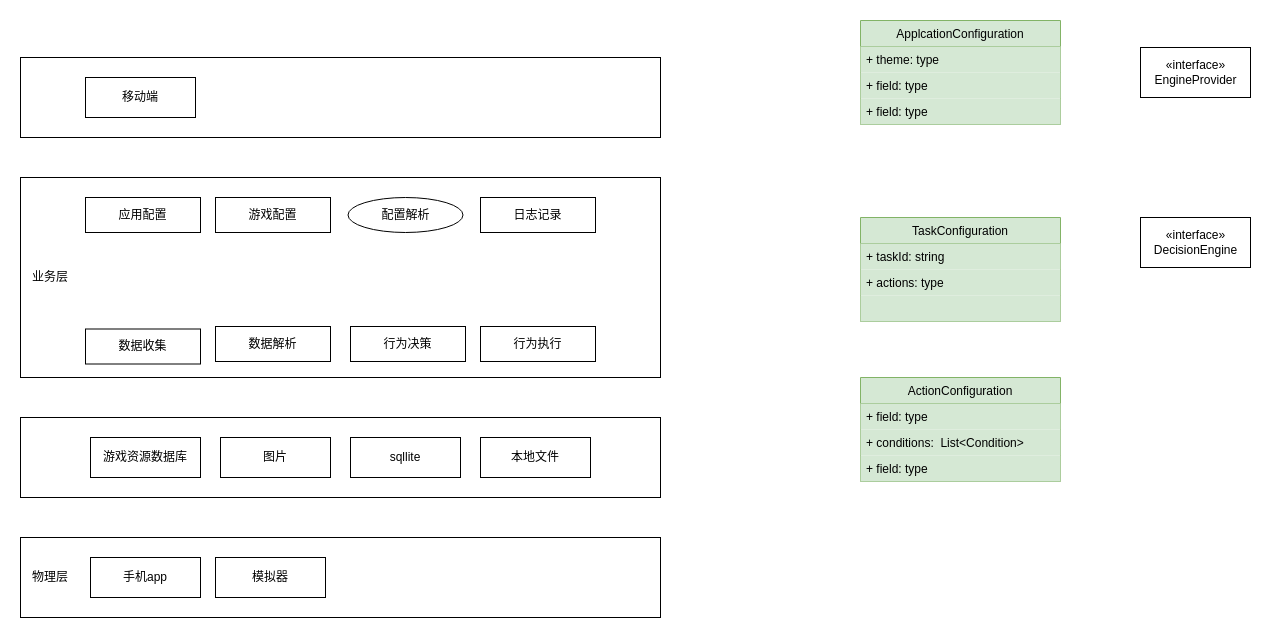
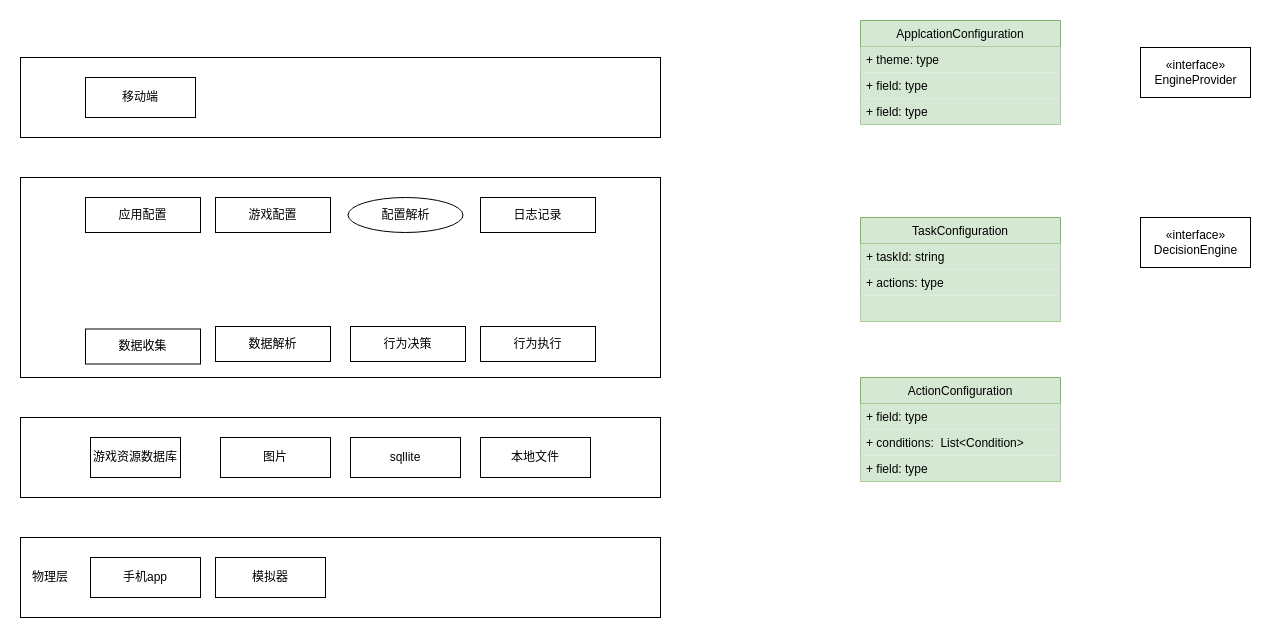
node "业务层": removed
node "游戏资源数据库": size 110x40 -> 90x40
